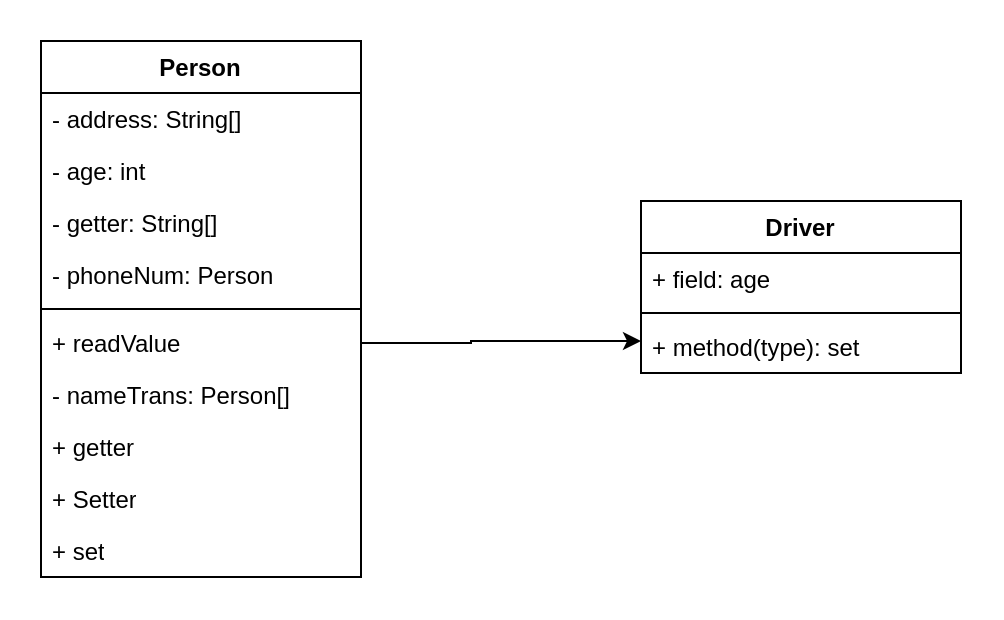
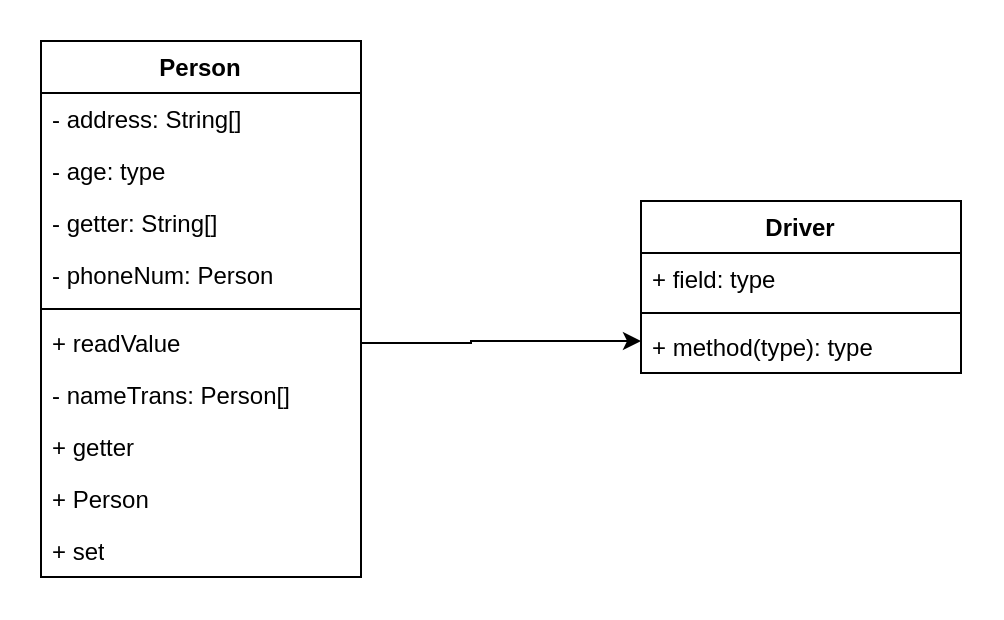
node "- age: int": label "- age: int" -> "- age: type"
node "+ field: age": label "+ field: age" -> "+ field: type"
node "+ method(type): set": label "+ method(type): set" -> "+ method(type): type"
node "+ Setter": label "+ Setter" -> "+ Person"
